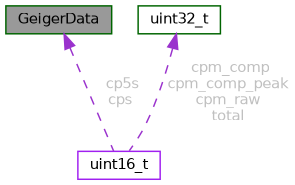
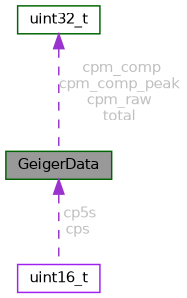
edge "uint16_t" -> "uint32_t": now "GeigerData" -> "uint32_t"
